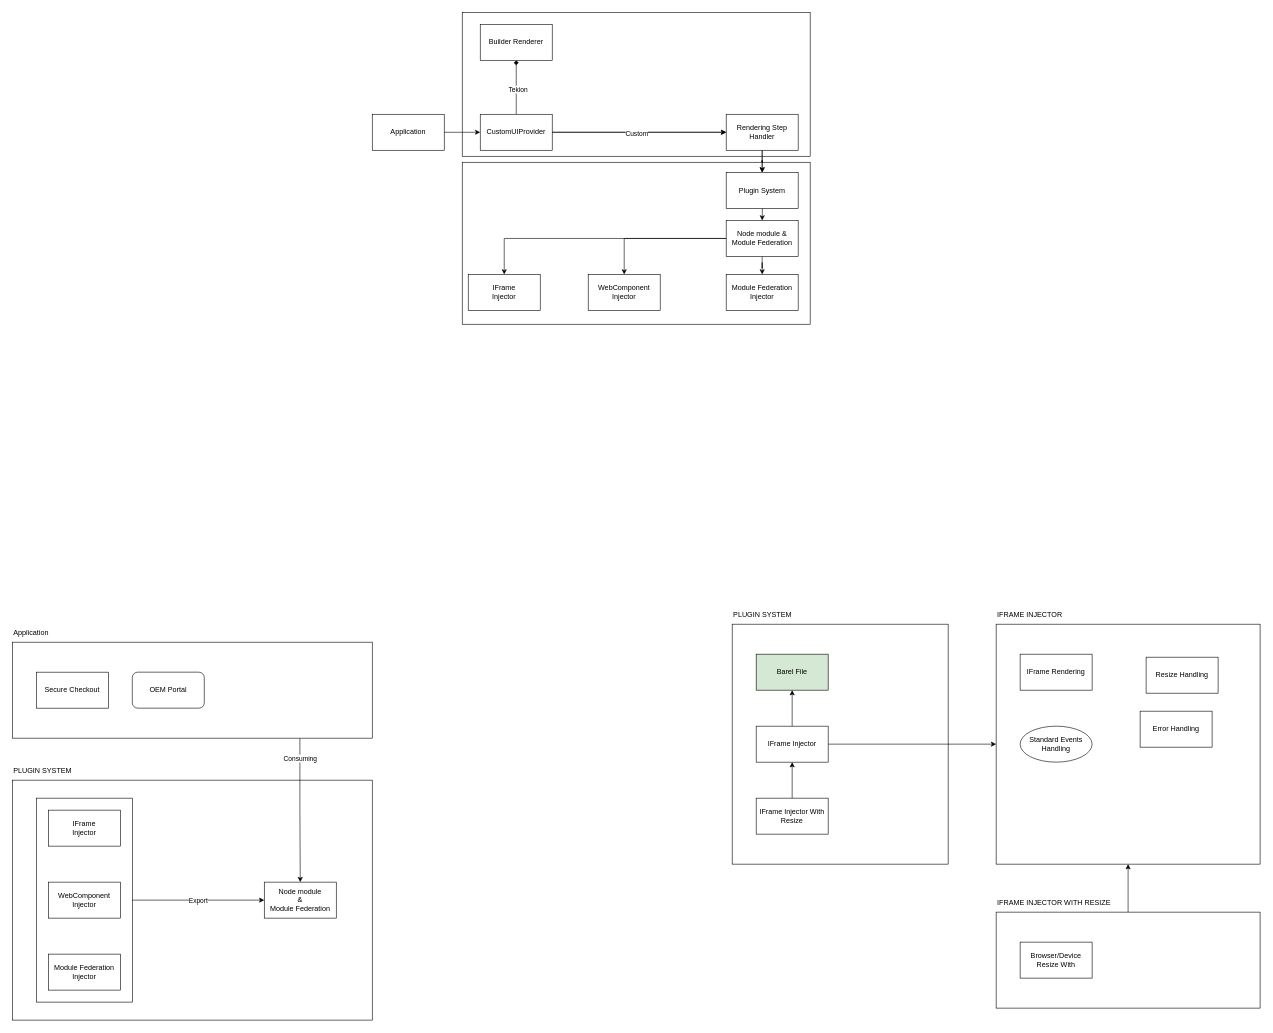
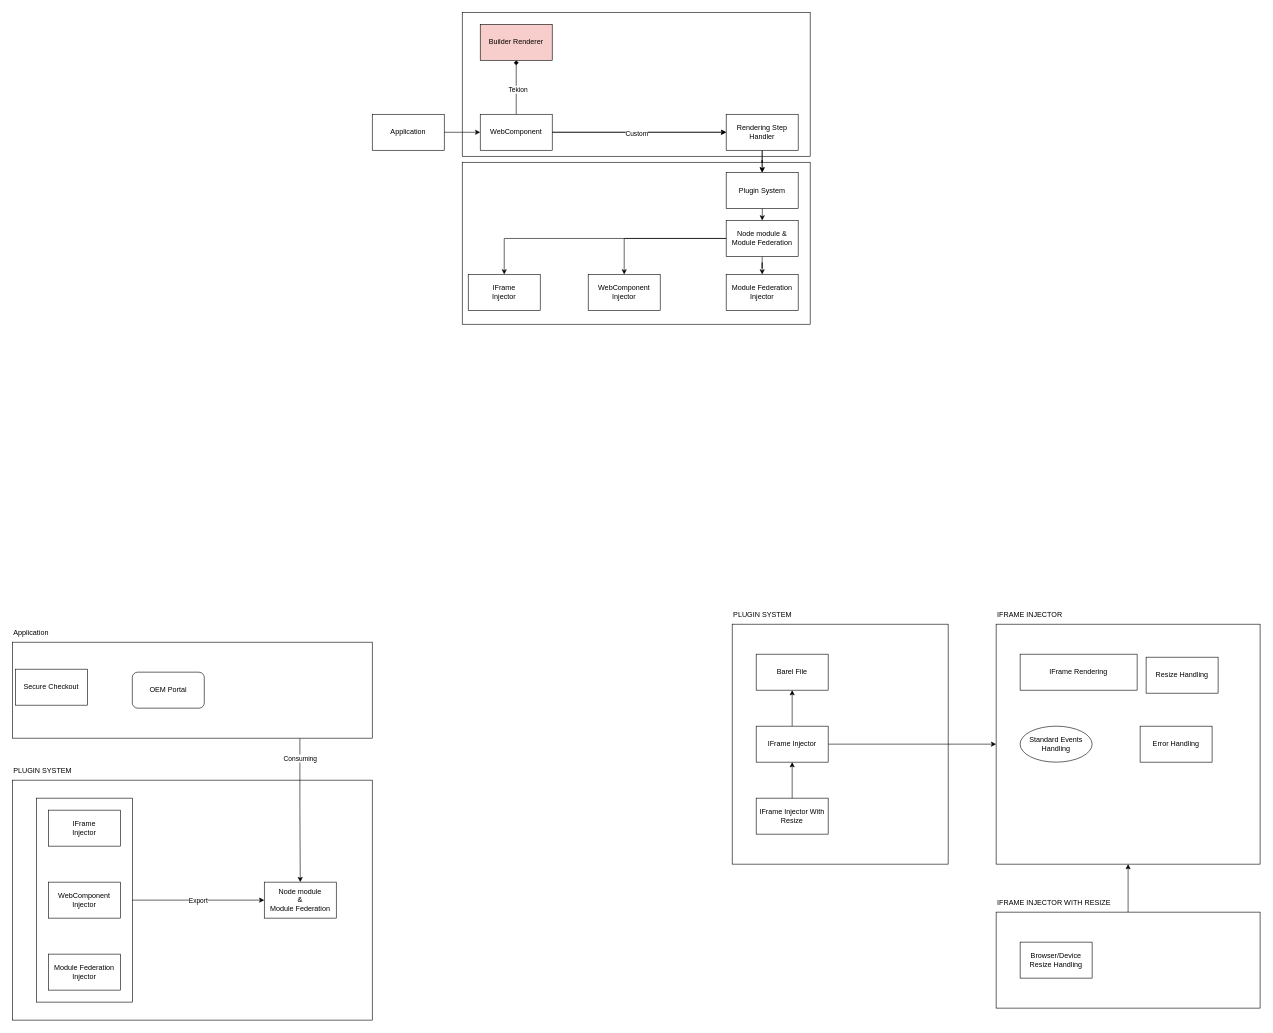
node "Builder Renderer": fillcolor #ffffff -> #f8cecc
node "CustomUIProvider": label "CustomUIProvider" -> "WebComponent"
node "Barel File": fillcolor #d5e8d4 -> #ffffff
node "IFrame Rendering": size 72x36 -> 117x36
node "Secure Checkout": moved (72, 690) -> (51, 687)
node "Error Handling": moved (1176, 729) -> (1176, 744)
node "Browser/Device Resize With": label "Browser/Device Resize With" -> "Browser/Device Resize Handling"
